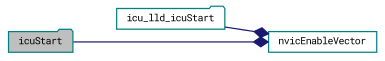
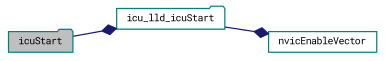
edge "icuStart" -> "nvicEnableVector": now "icuStart" -> "icu_lld_icuStart"
